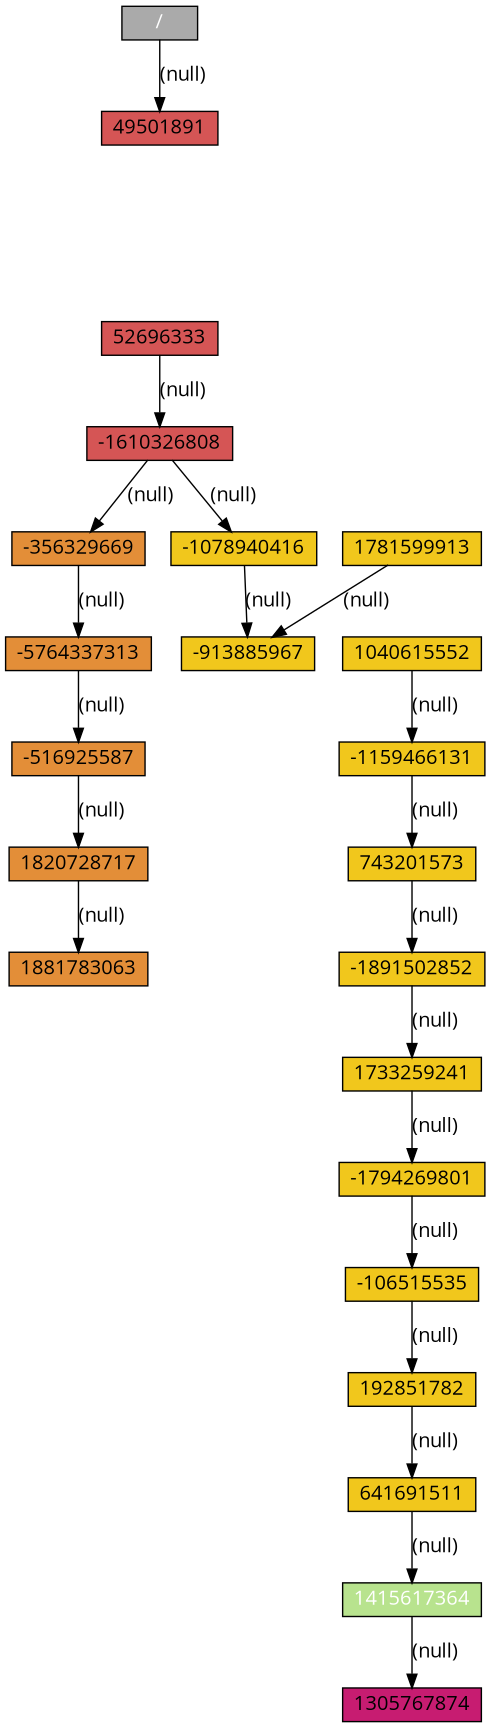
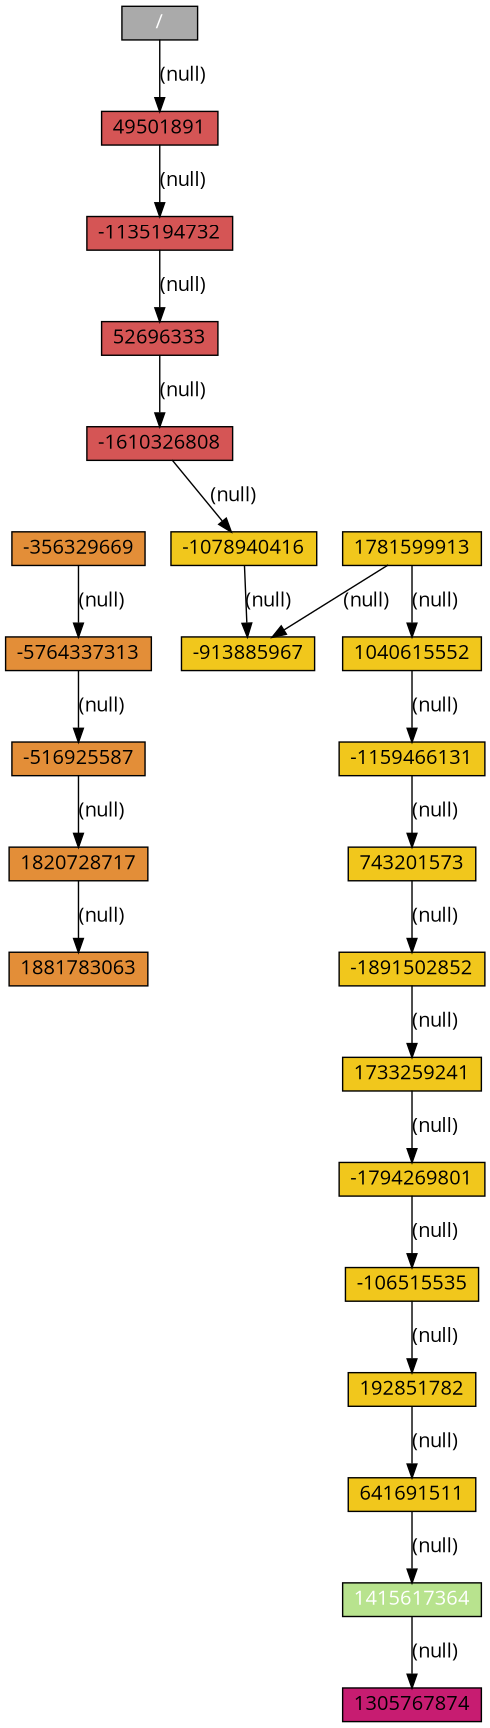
node "-1135194732": added
edge "-1610326808" -> "-356329669": removed, label "(null)"
edge "1781599913" -> "1040615552": added, label "(null)"
